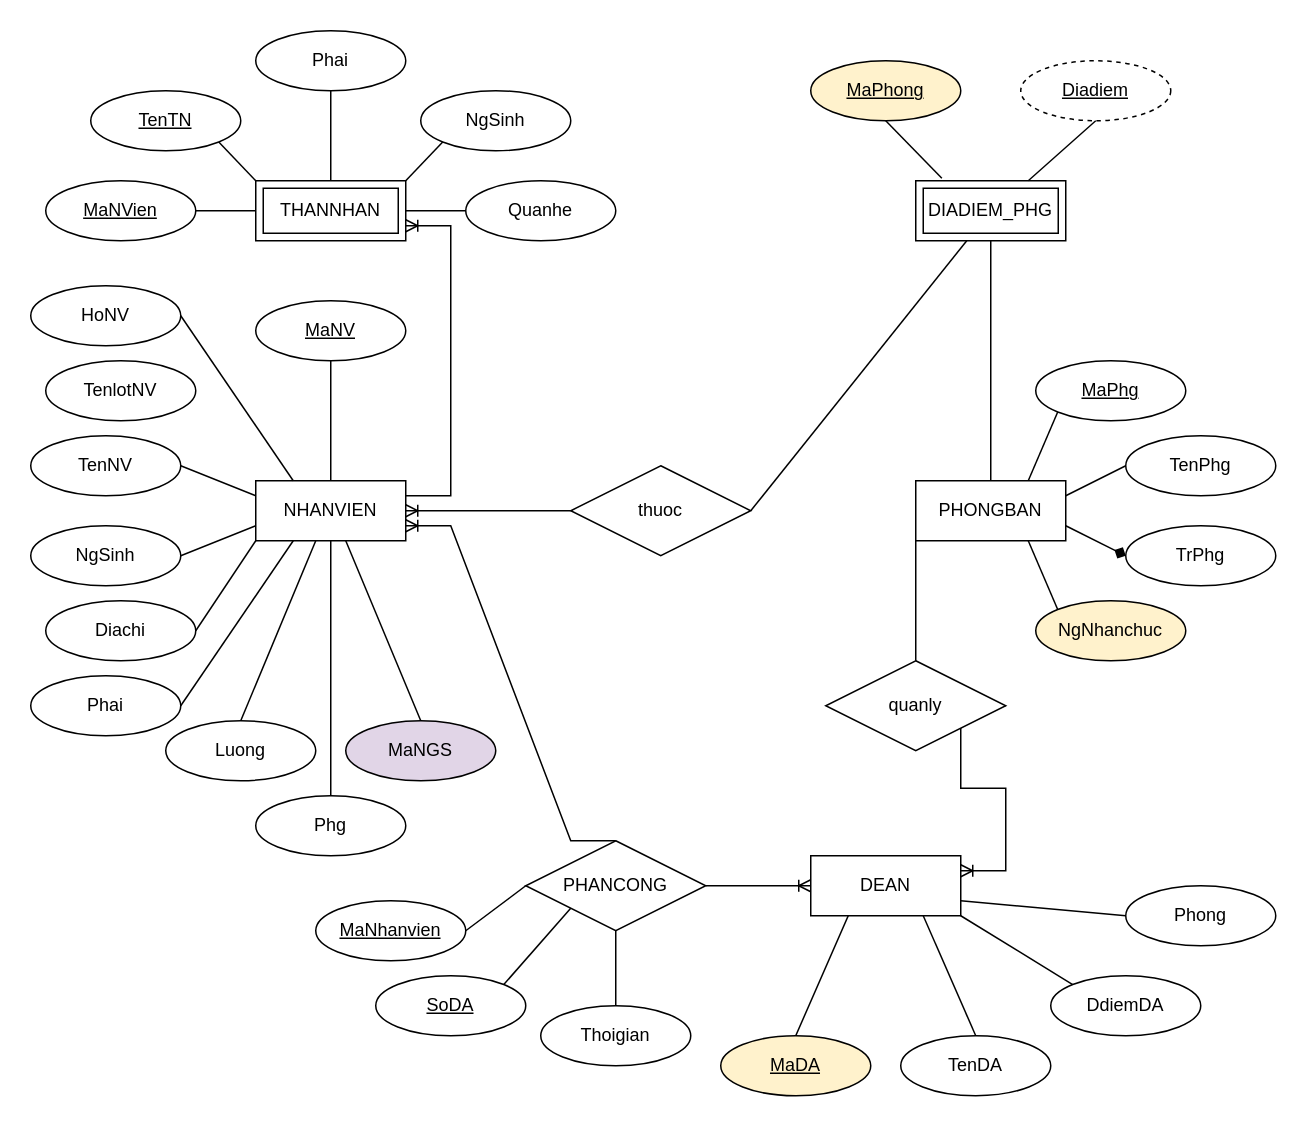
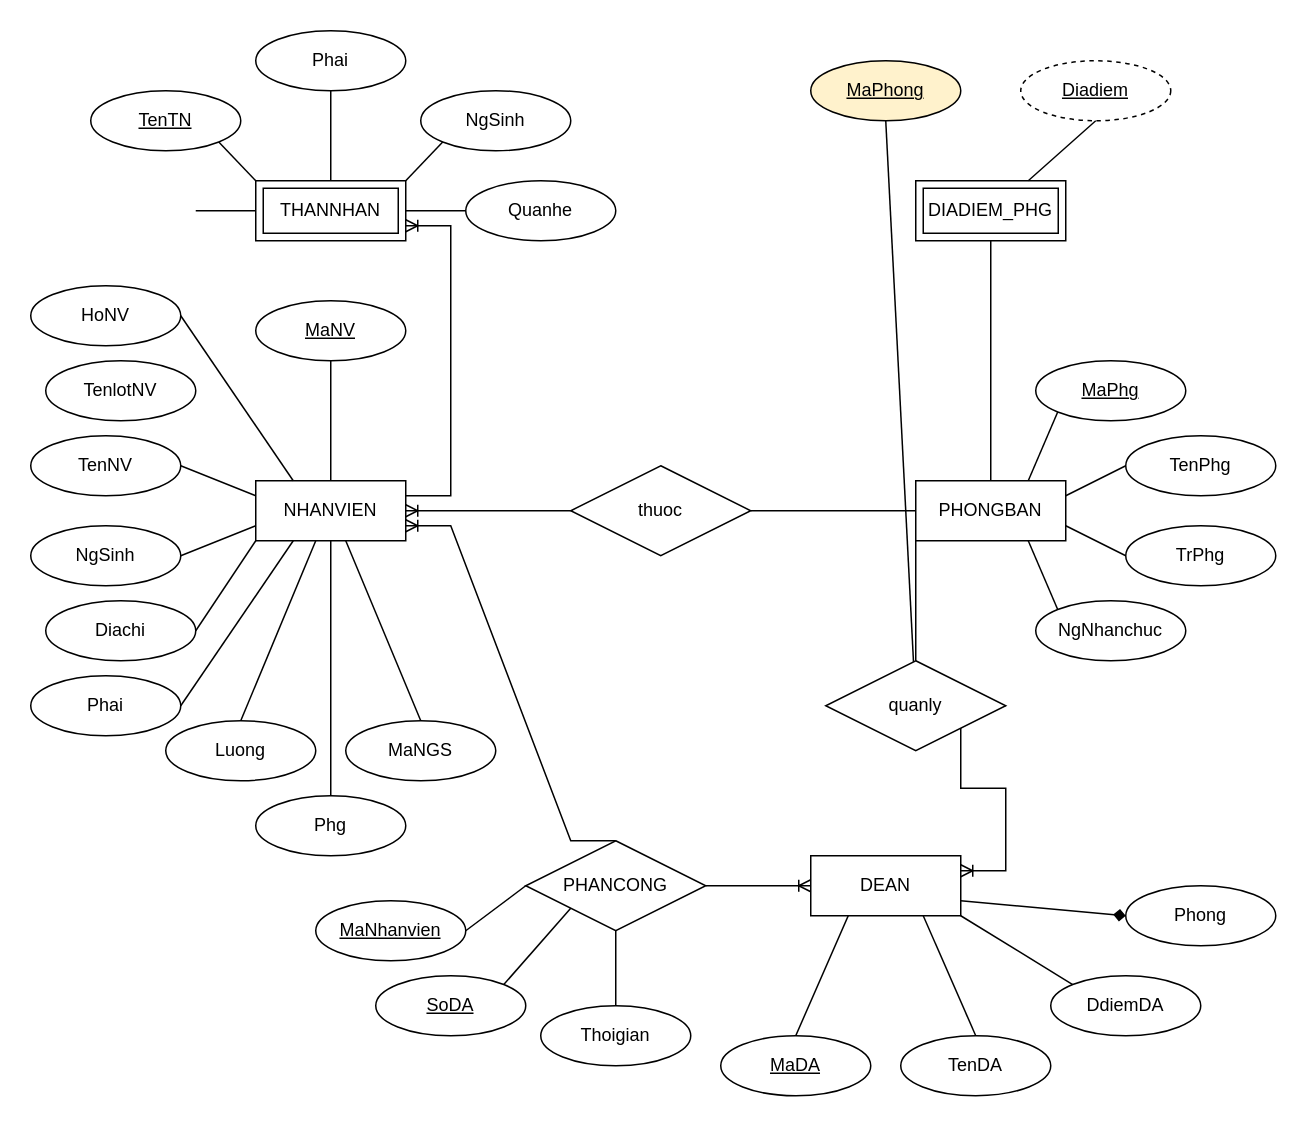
edge "MaPhong" -- "DIADIEM_PHG": now "MaPhong" -- "quanly"
node "MaNVien": removed
edge "DIADIEM_PHG" -- "thuoc": now "PHONGBAN" -- "thuoc"
edge "PHONGBAN" -> "TrPhg": arrowhead diamond -> none
node "NgNhanchuc": fillcolor #fff2cc -> #ffffff
node "MaNGS": fillcolor #e1d5e7 -> #ffffff
edge "DEAN" -- "Phong": arrowhead none -> diamond
node "MaDA": fillcolor #fff2cc -> #ffffff
